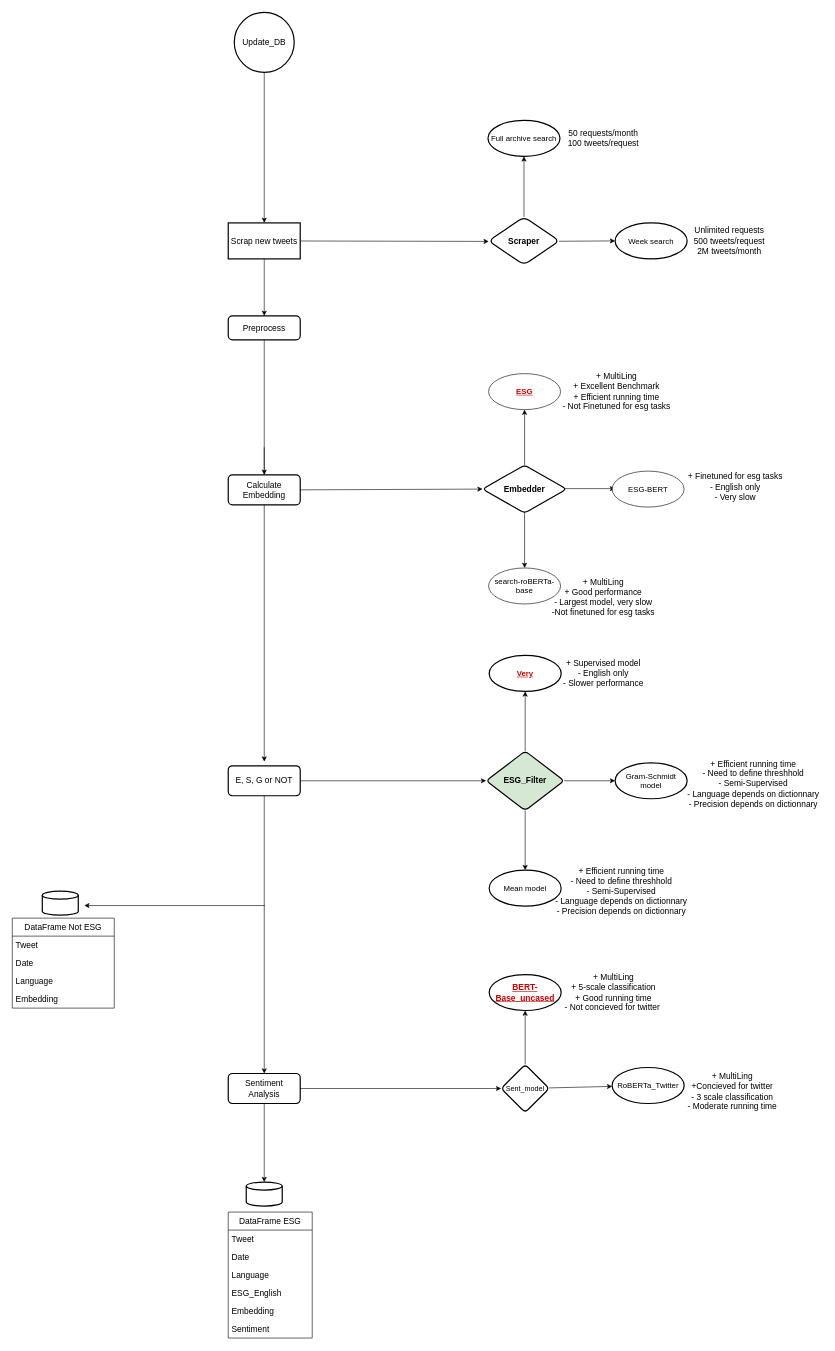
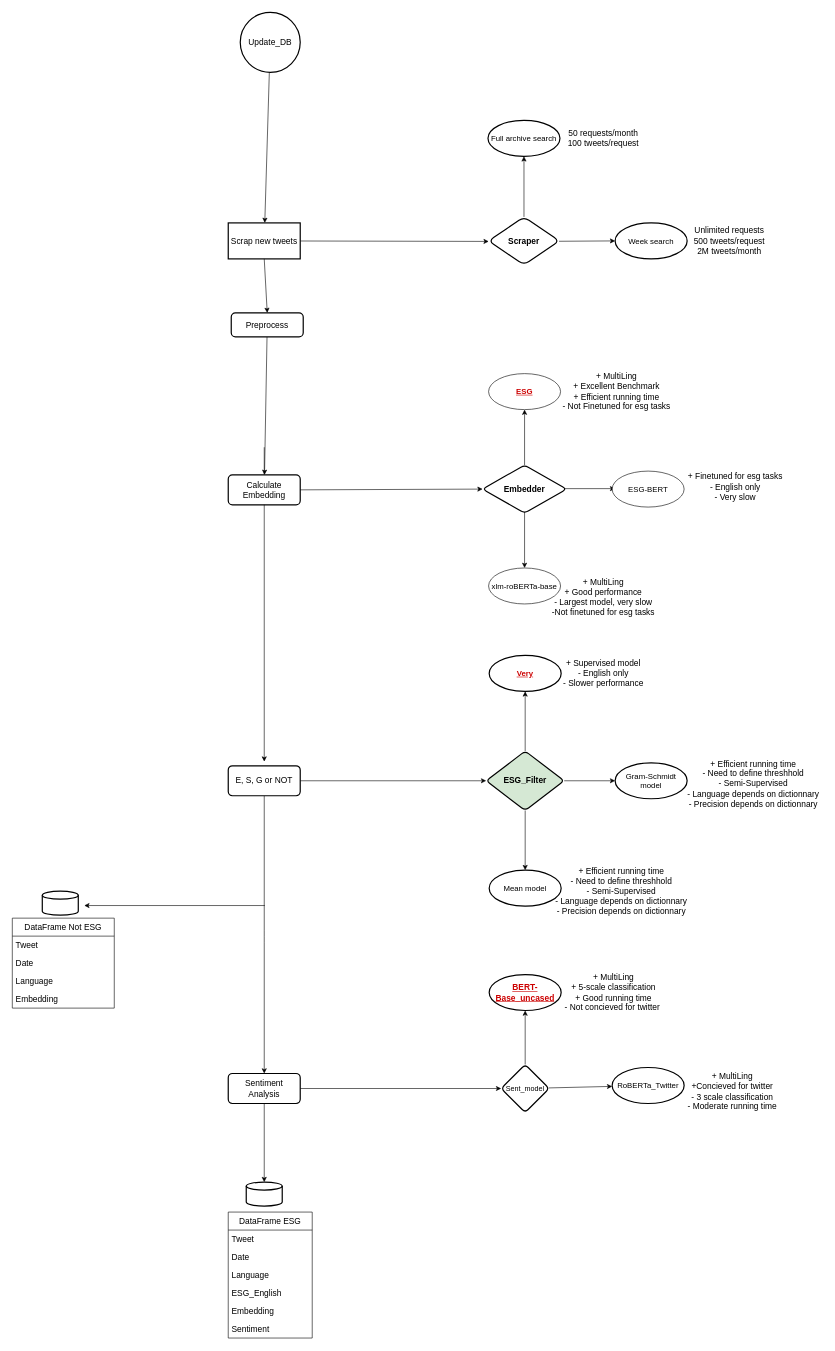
node "Update_DB": moved (264, 42) -> (270, 42)
node "Preprocess": moved (264, 328) -> (267, 325)
node "search-roBERTa-base": label "search-roBERTa-base" -> "xlm-roBERTa-base"
